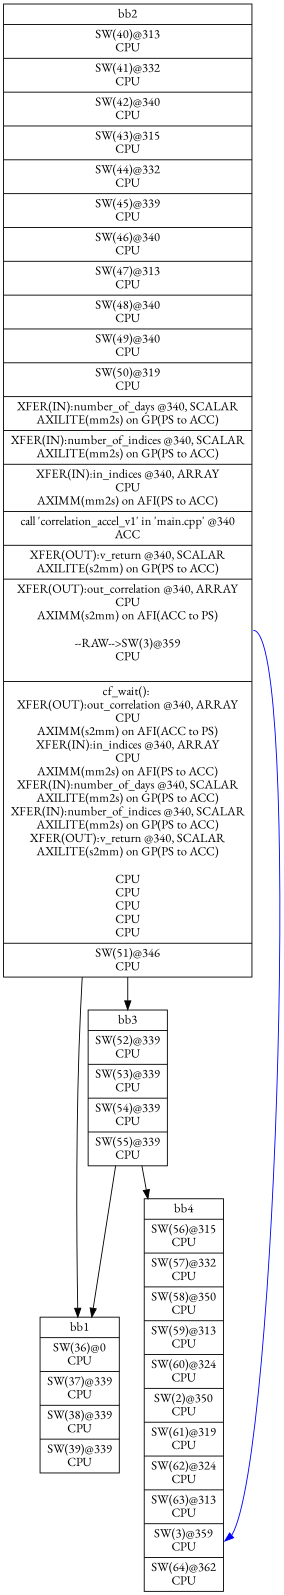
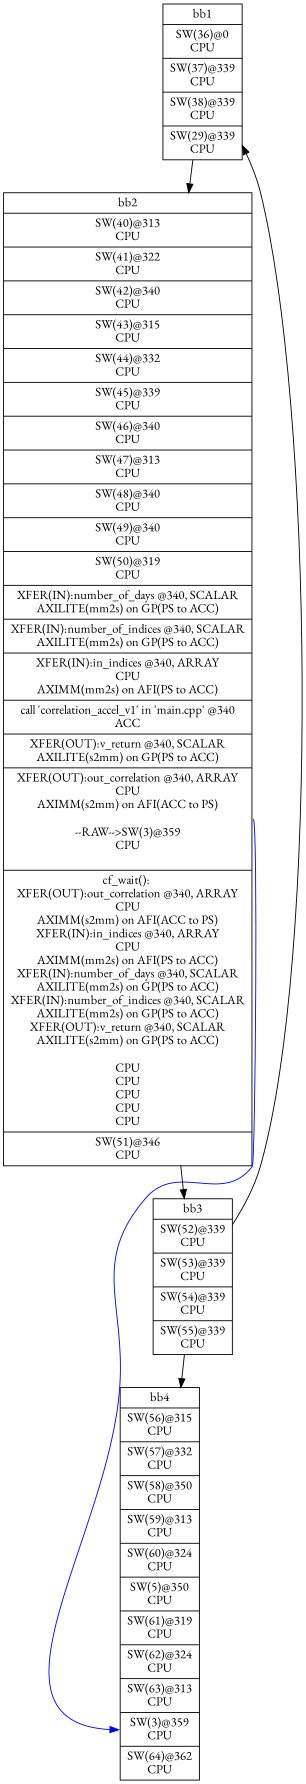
node "bb2": text "SW(41)@332" -> "SW(41)@322"
edge "bb2" -> "bb1": reversed
node "bb4": text "SW(2)@350" -> "SW(5)@350"
node "bb1": text "SW(39)@339" -> "SW(29)@339"
